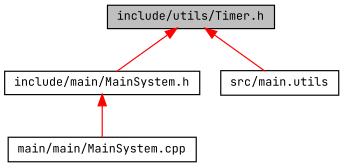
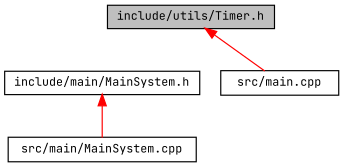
edge "include/main/MainSystem.h" -> "include/utils/Timer.h": removed
node "src/main.utils": label "src/main.utils" -> "src/main.cpp"
node "main/main/MainSystem.cpp": label "main/main/MainSystem.cpp" -> "src/main/MainSystem.cpp"
